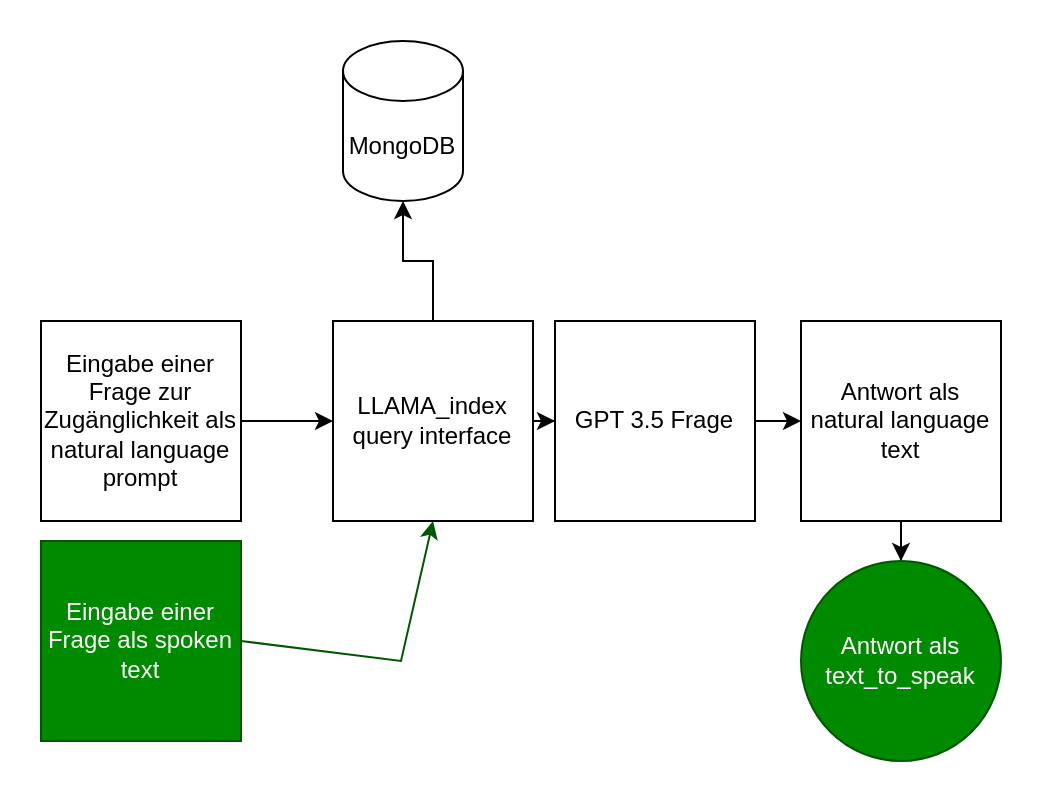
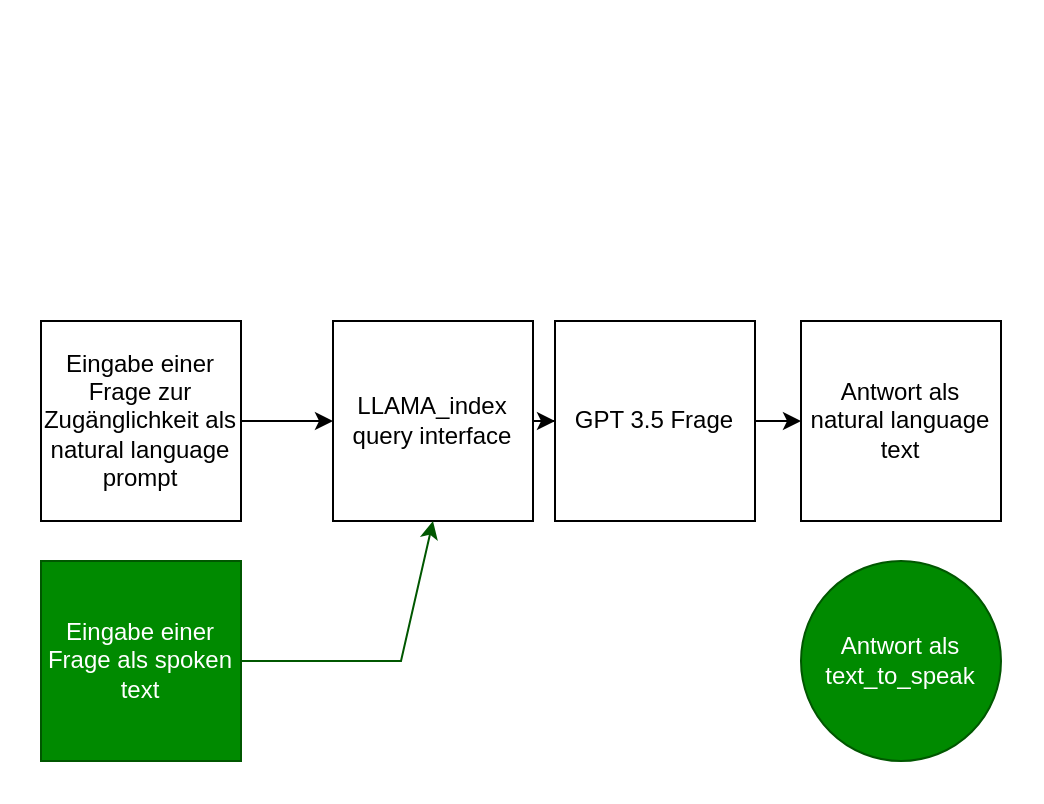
node "MongoDB": removed
edge "LLAMA_index query interface" -> "MongoDB": removed
edge "Antwort als natural language text" -> "Antwort als text_to_speak": removed
node "Eingabe einer Frage als spoken text": moved (141, 641) -> (141, 661)
